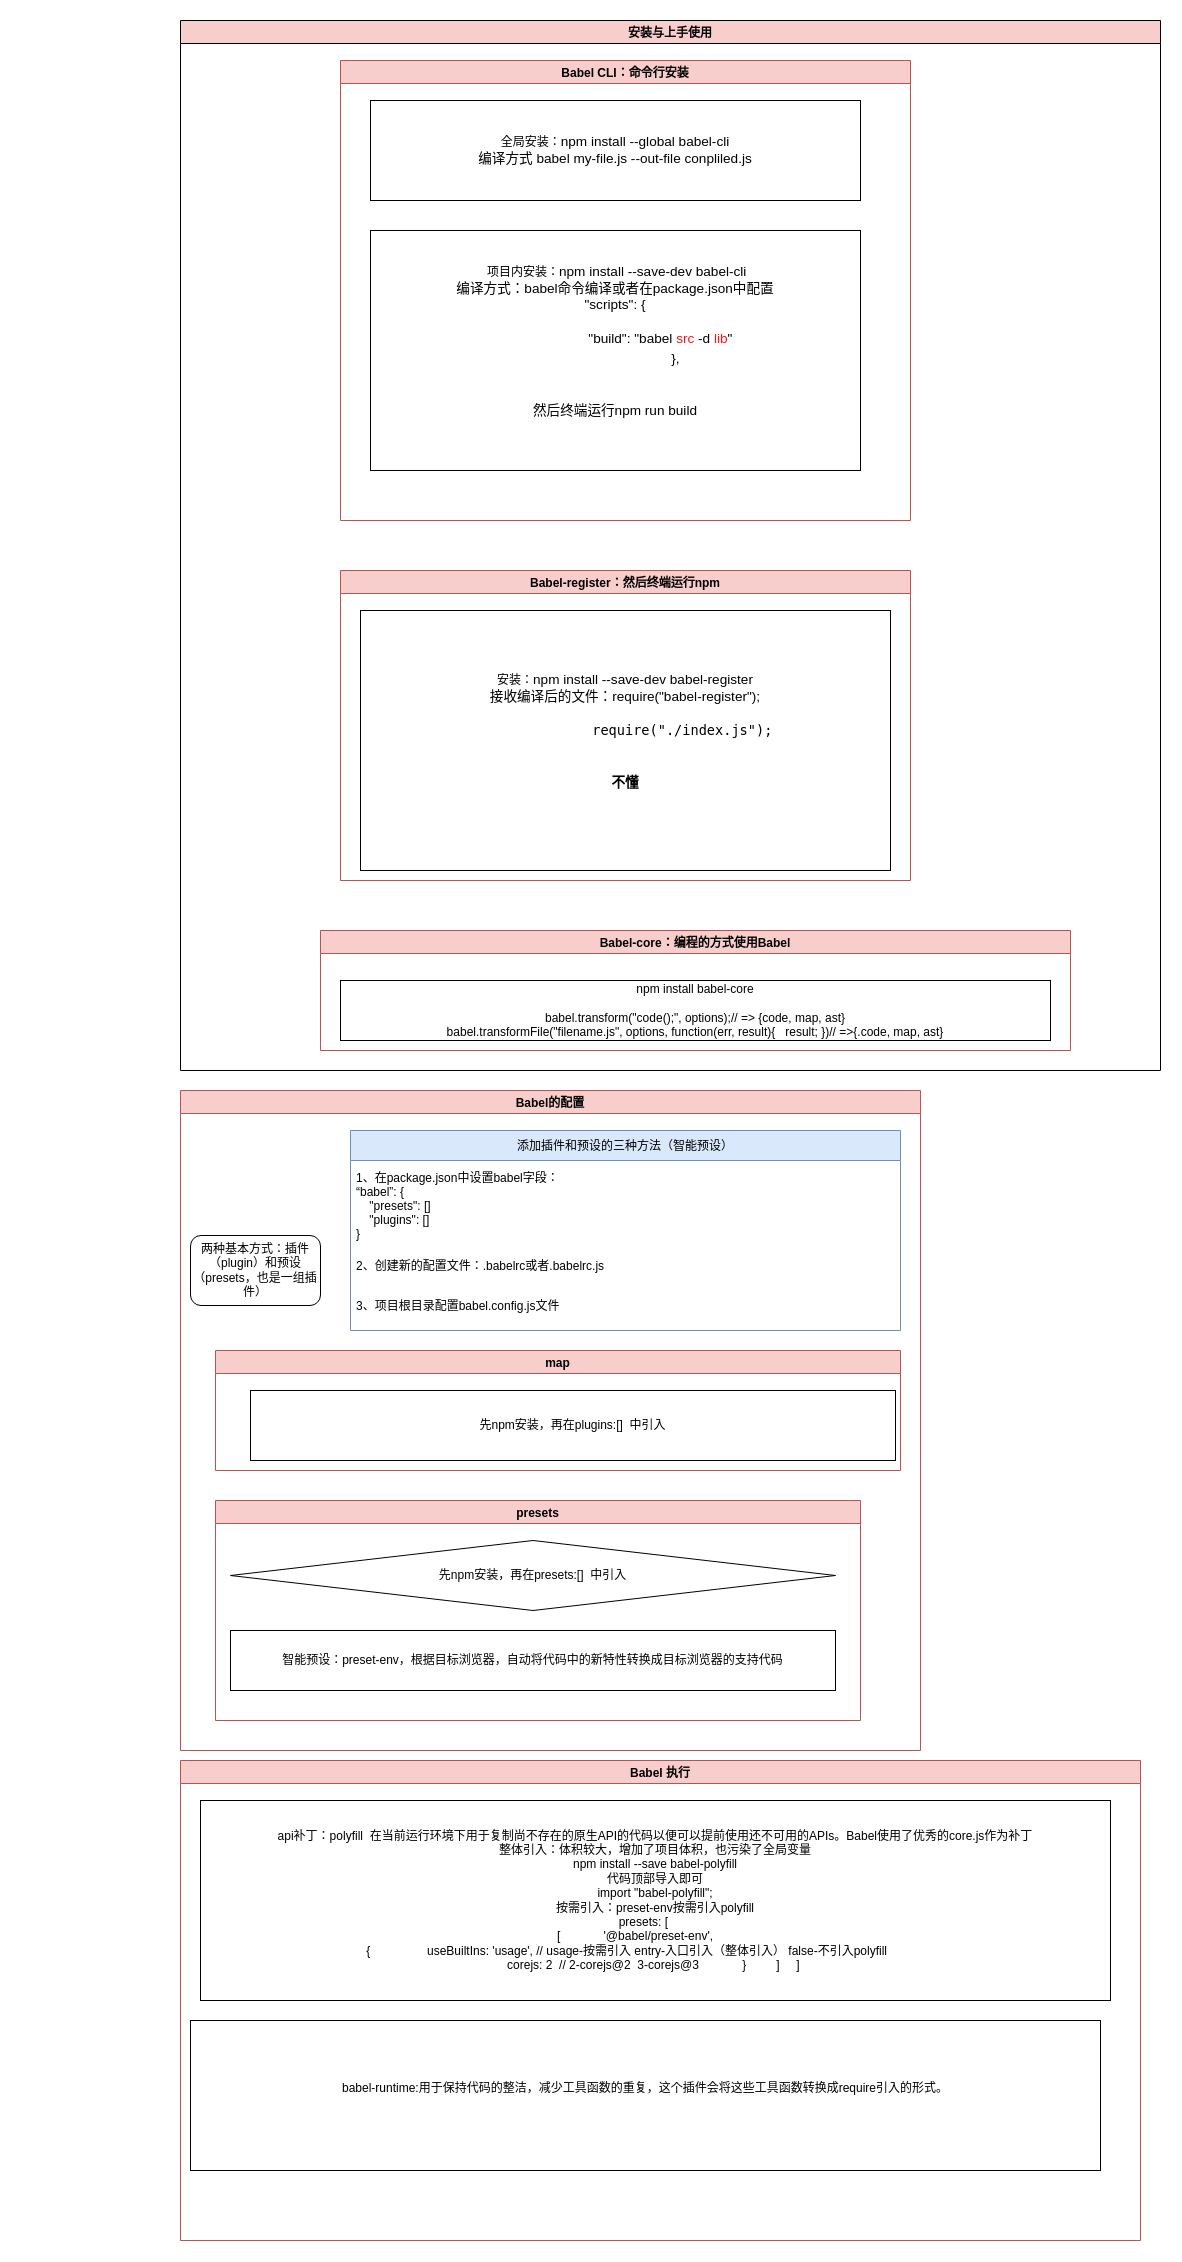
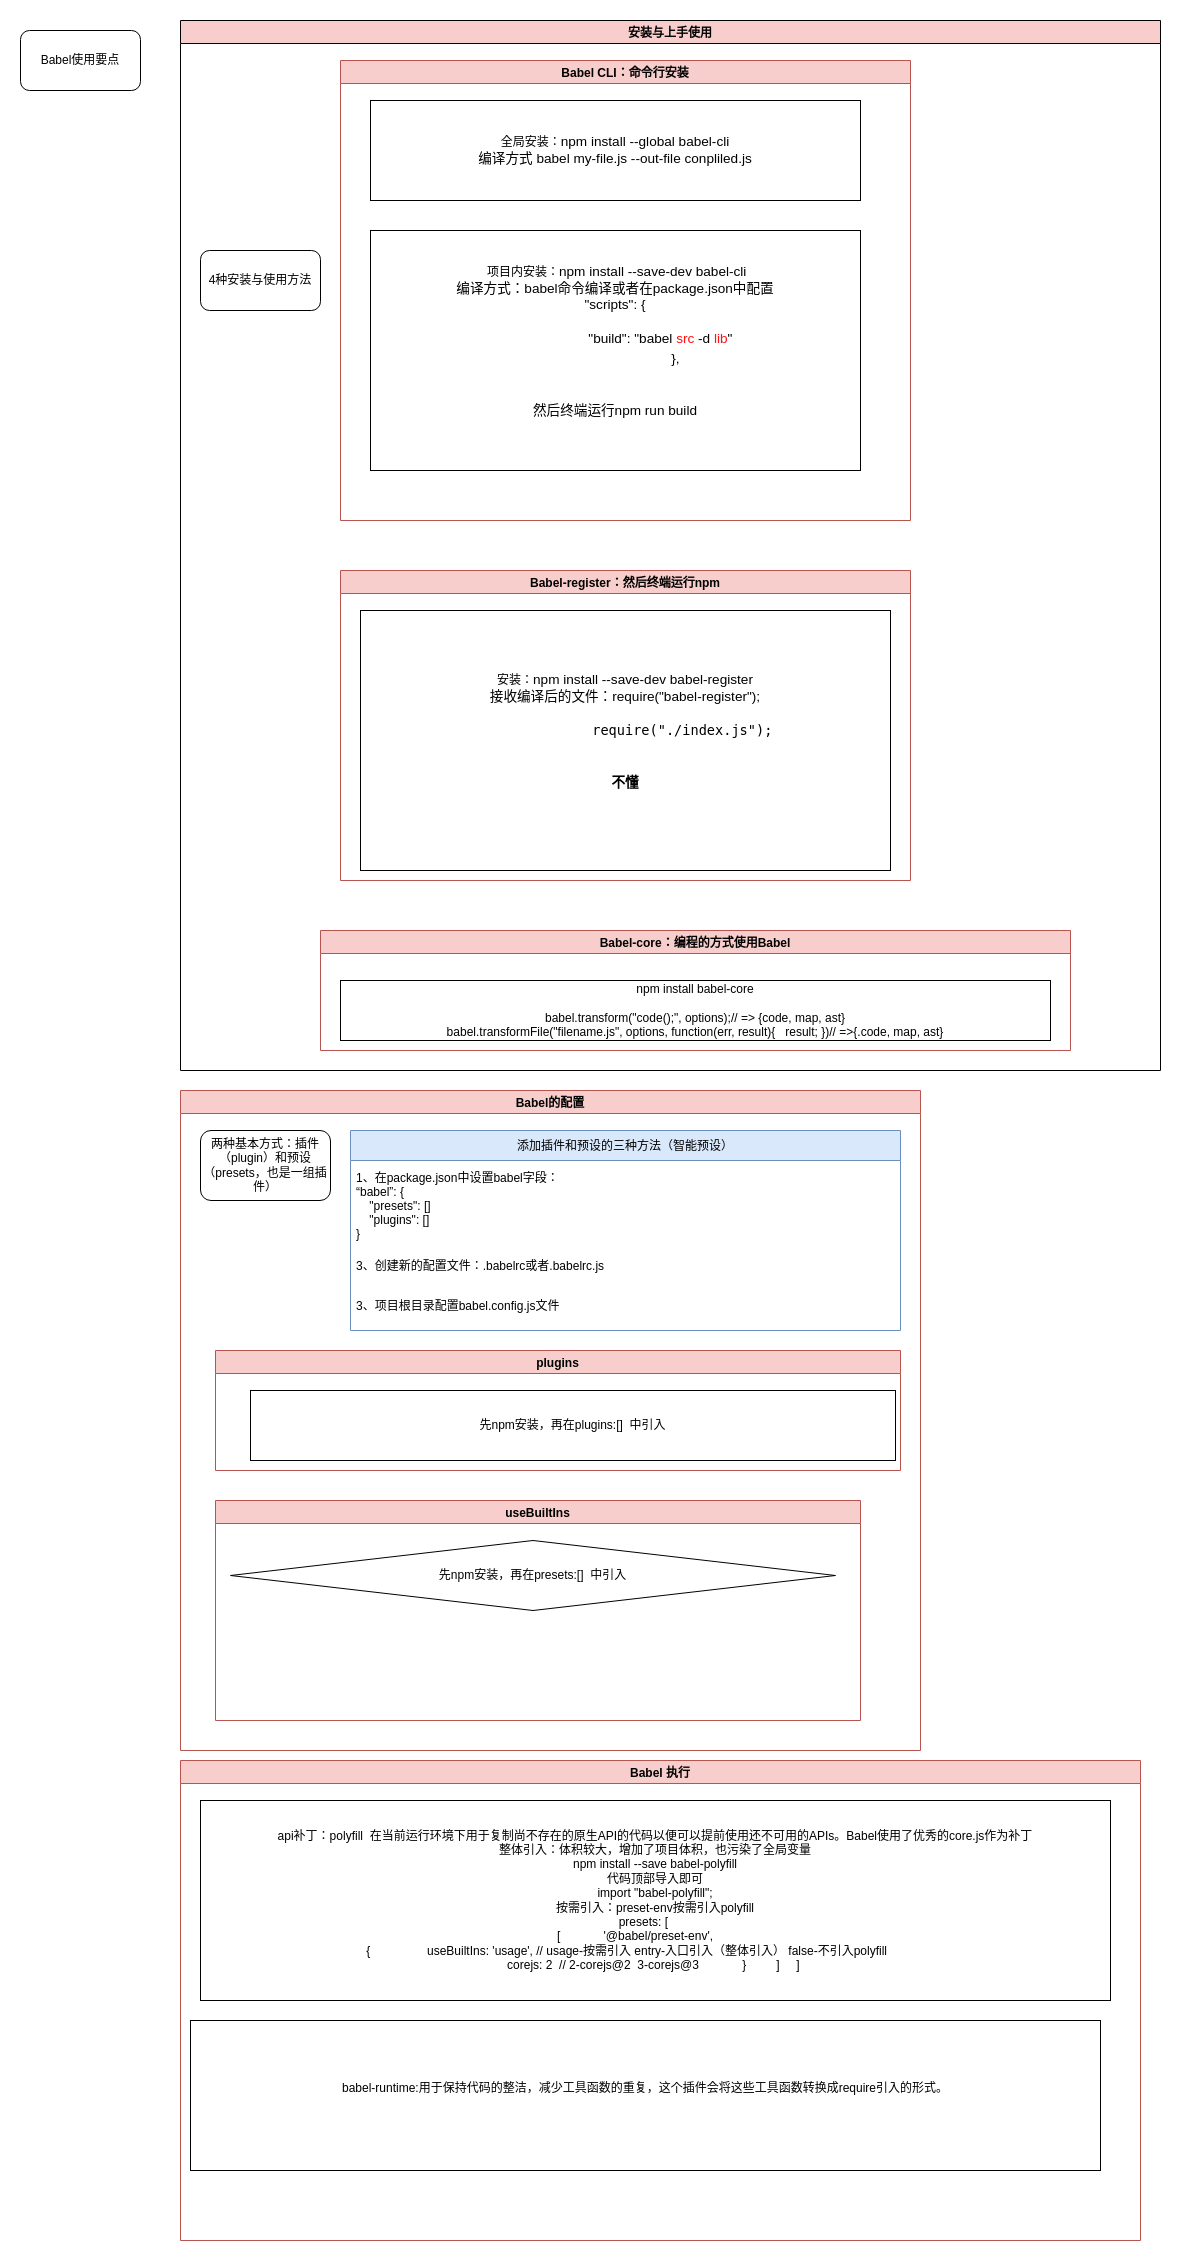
node "Babel使用要点": added
node "4种安装与使用方法": added
node "2、创建新的配置文件：.babelrc或者.babelrc.js": label "2、创建新的配置文件：.babelrc或者.babelrc.js" -> "3、创建新的配置文件：.babelrc或者.babelrc.js"
node "两种基本方式：插件（plugin）和预设（presets，也是一组插件）": moved (256, 1271) -> (266, 1166)
node "map": label "map" -> "plugins"
node "presets": label "presets" -> "useBuiltIns"
node "智能预设：preset-env，根据目标浏览器，自动将代码中的新特性转换成目标浏览器的支持代码": removed
